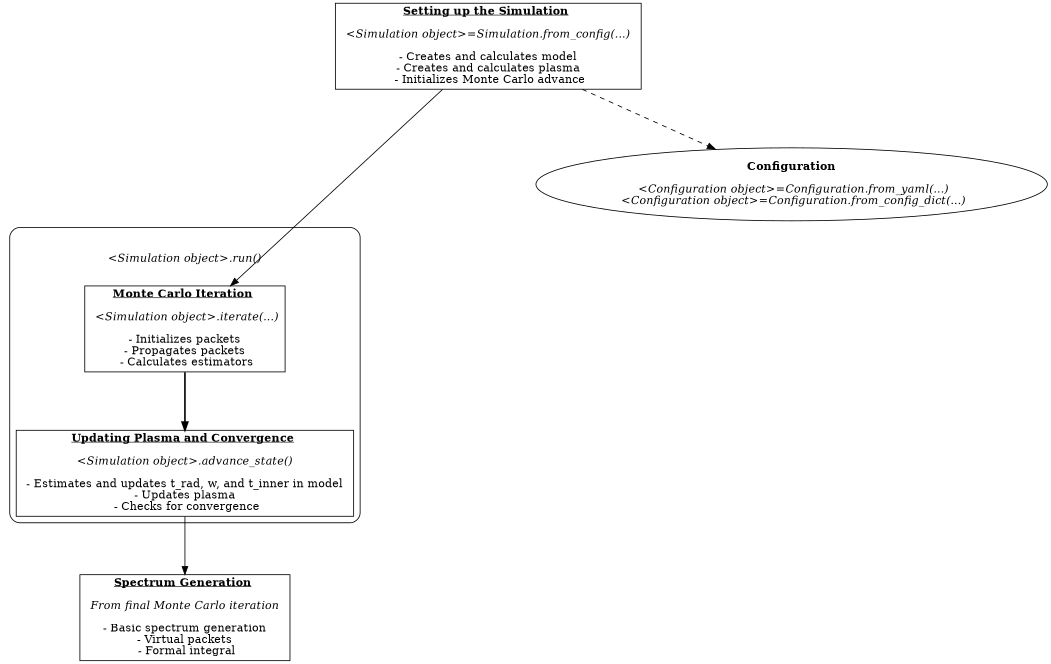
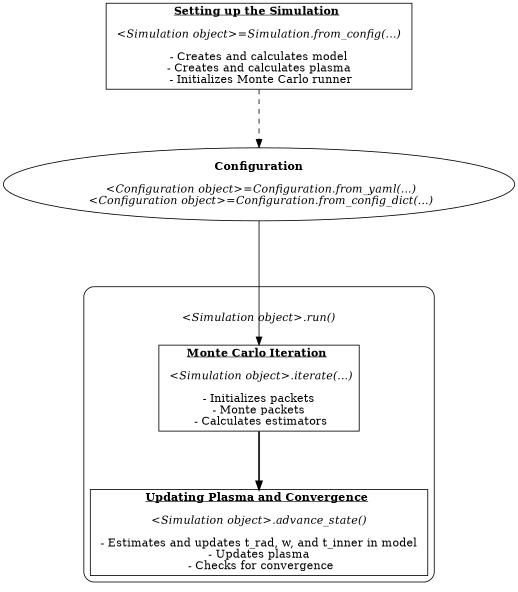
node "Setting up the Simulation": text "- Initializes Monte Carlo advance" -> "- Initializes Monte Carlo runner"
edge "Setting up the Simulation" -> "Monte Carlo Iteration": now "Configuration" -> "Monte Carlo Iteration"
node "Monte Carlo Iteration": text "- Propagates packets" -> "- Monte packets"
node "Spectrum Generation": removed
